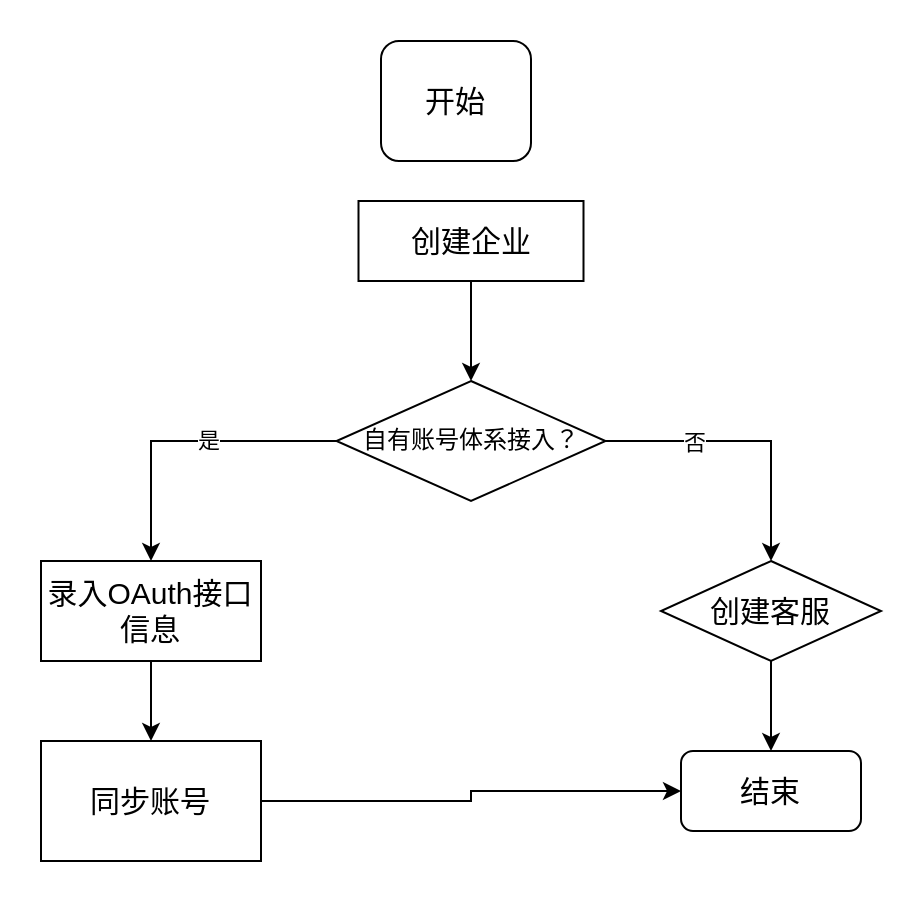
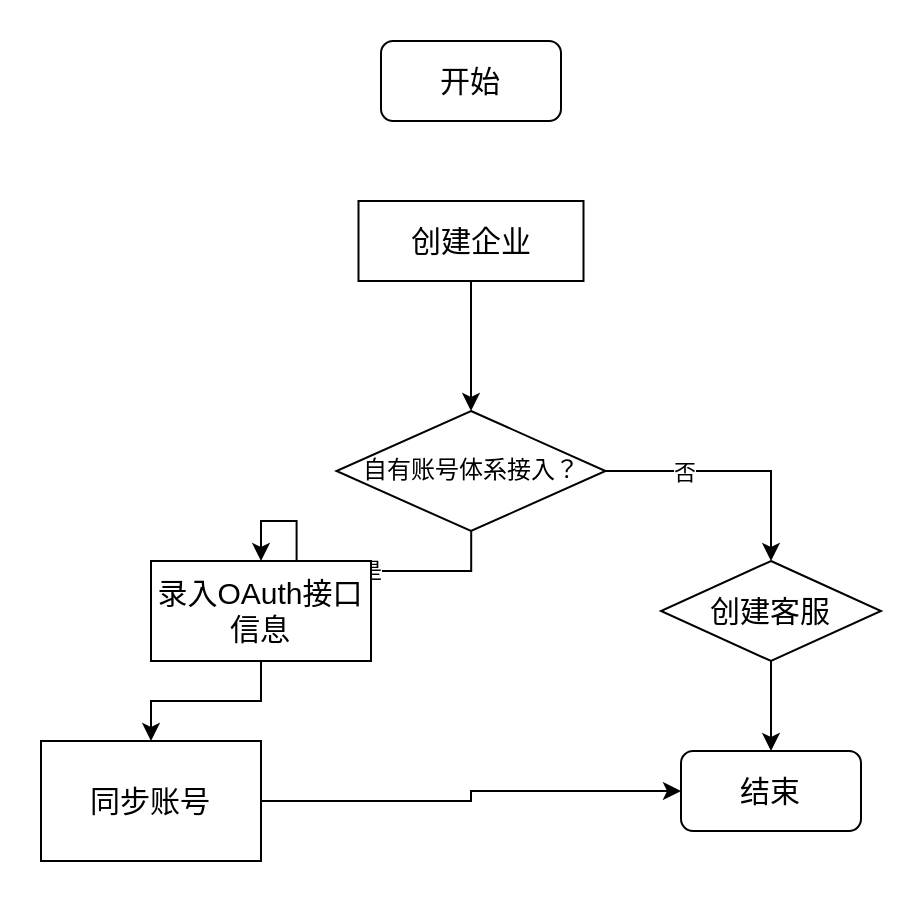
node "开始": size 150x120 -> 180x80
node "自有账号体系接入？": moved (471, 441) -> (471, 471)
node "录入OAuth接口信息": moved (151, 611) -> (261, 611)
